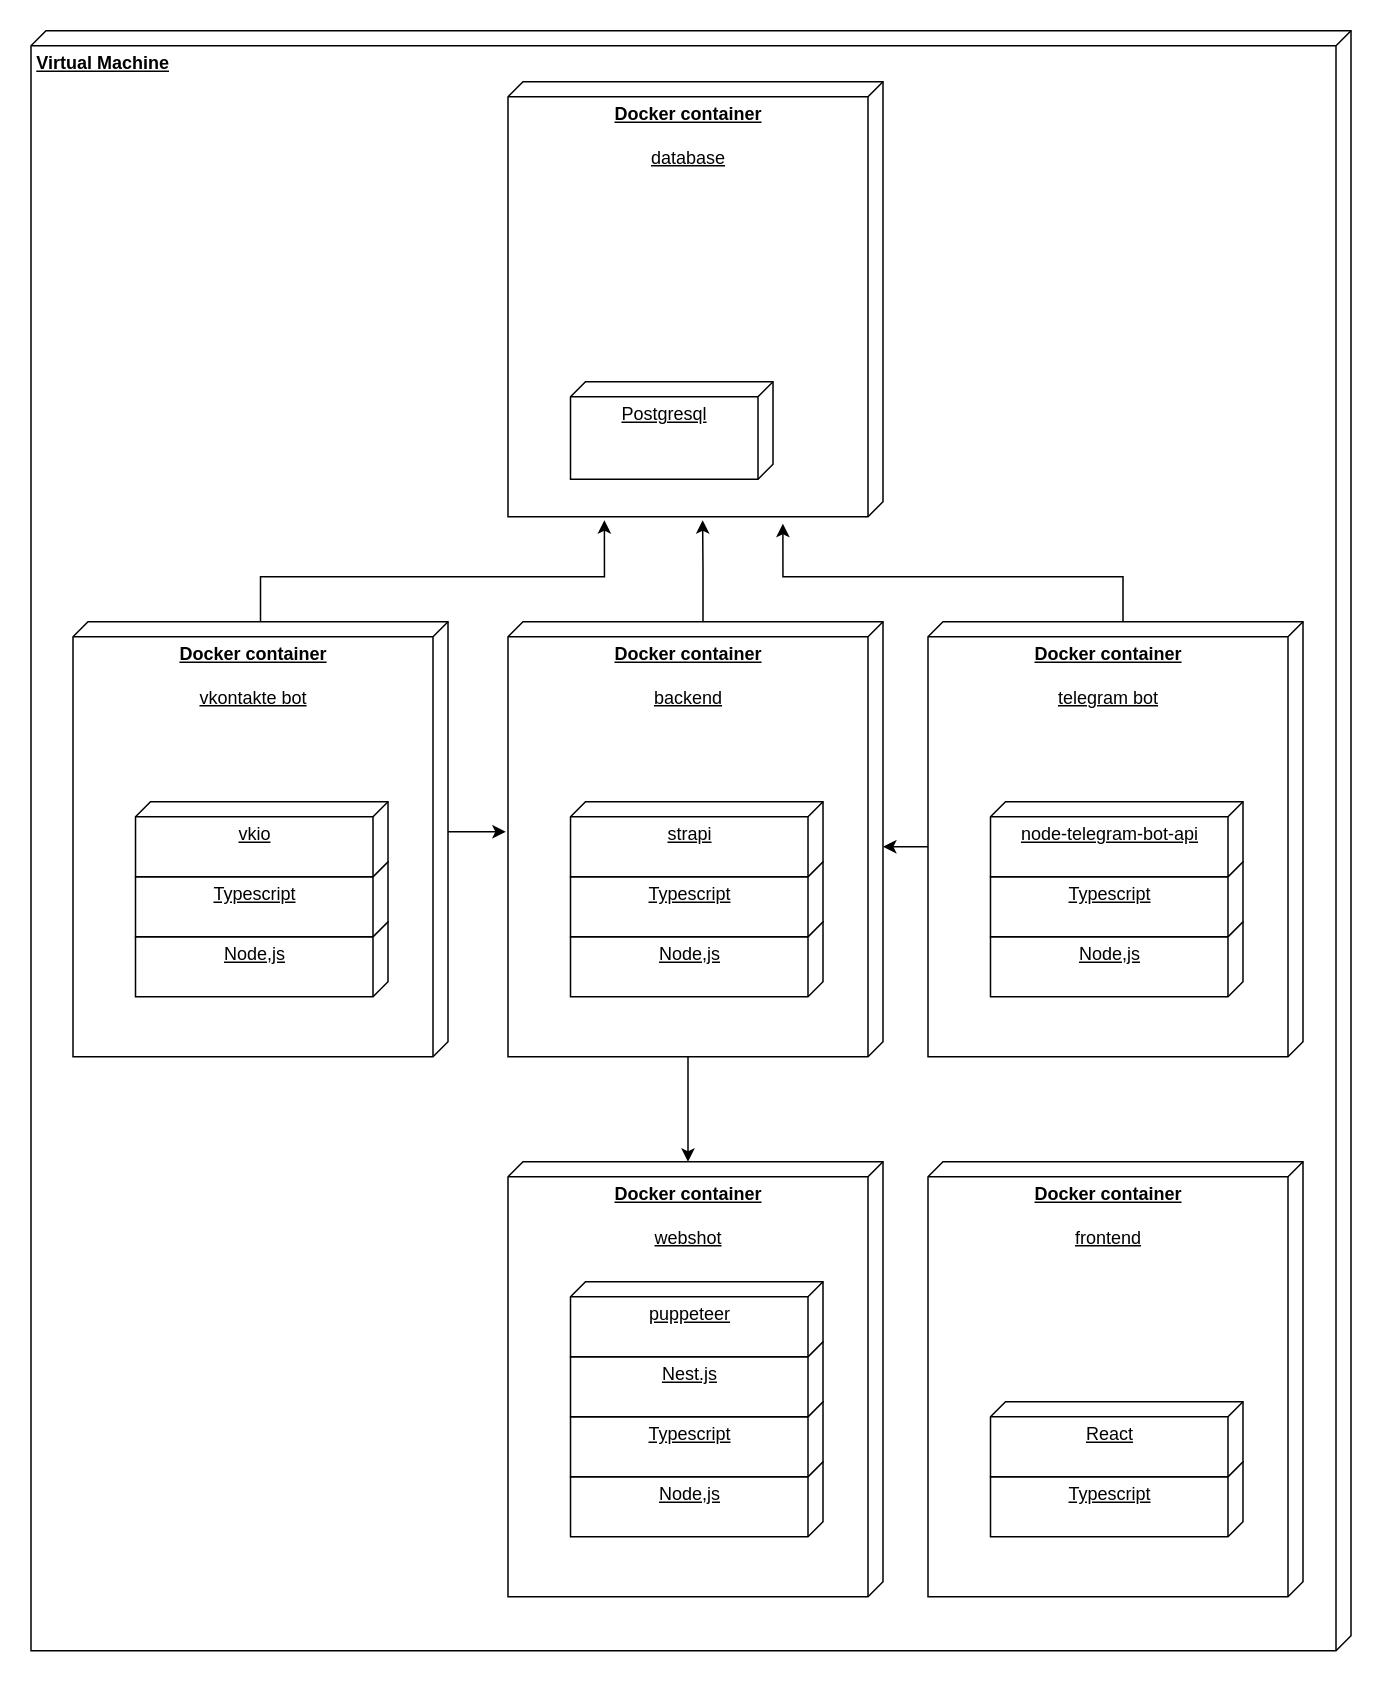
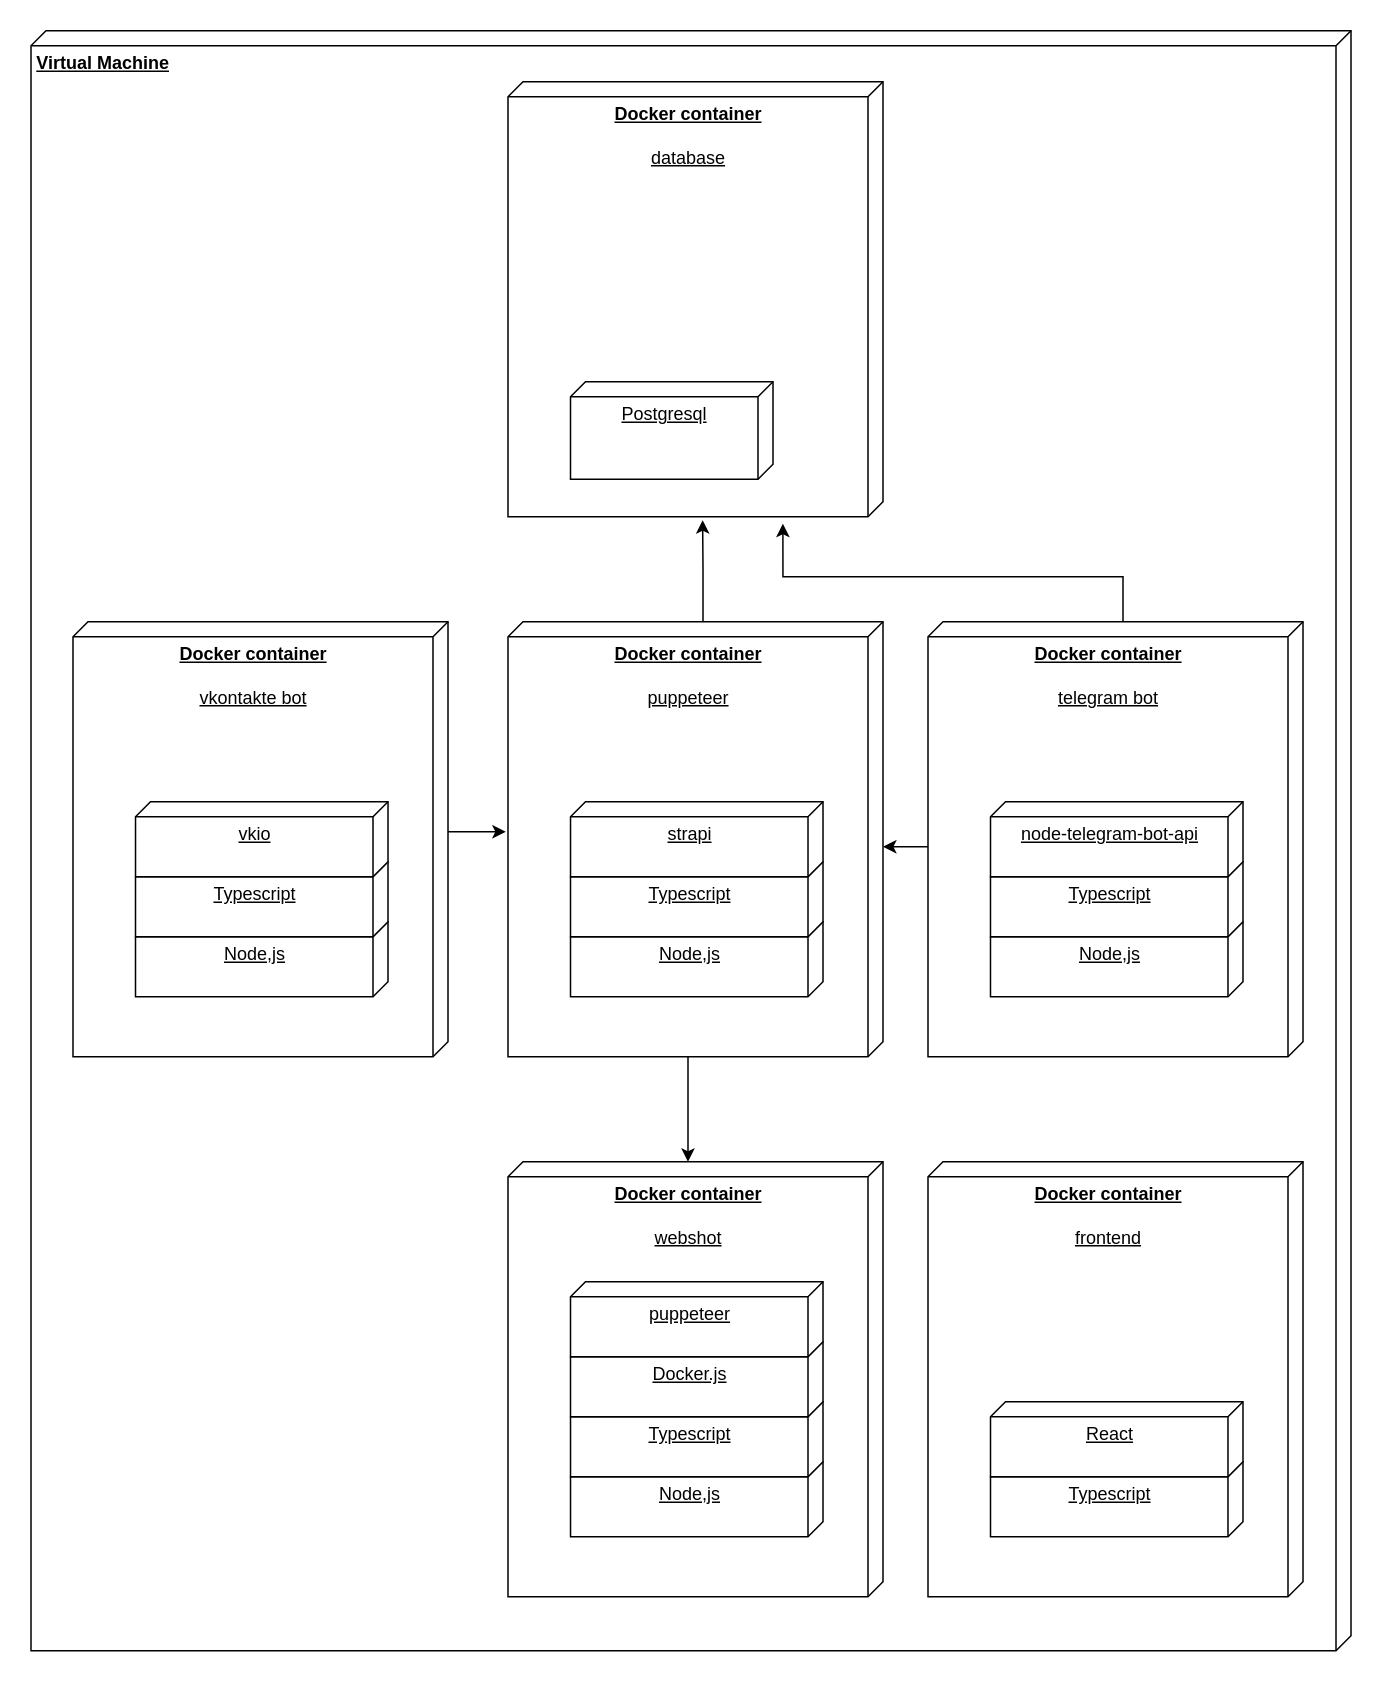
edge "Docker container vkontakte bot" -> "Docker container database": removed
node "Docker container backend": label "Docker container backend" -> "Docker container puppeteer"
node "Nest.js": label "Nest.js" -> "Docker.js"
